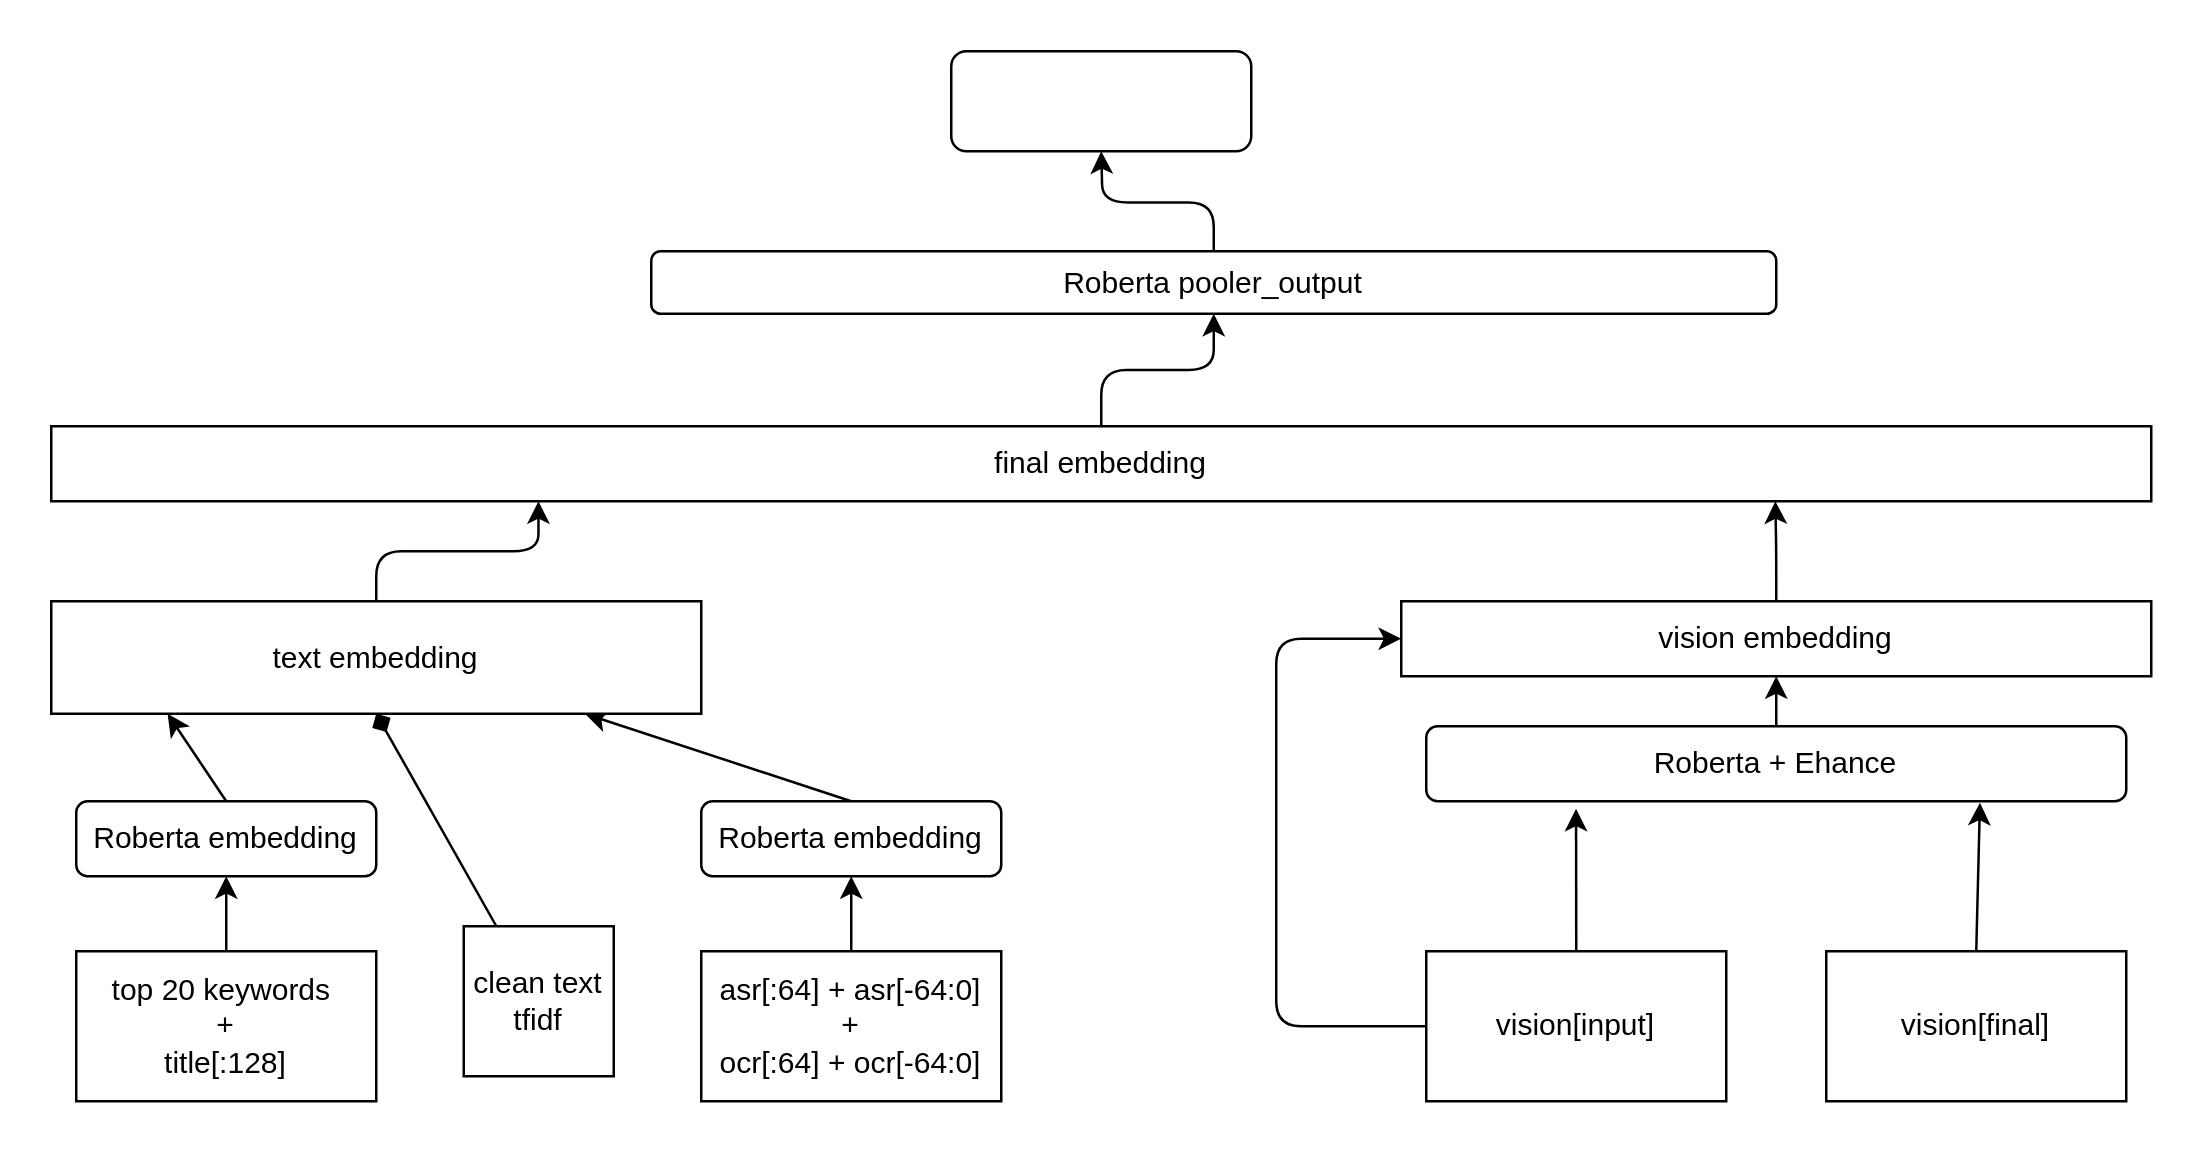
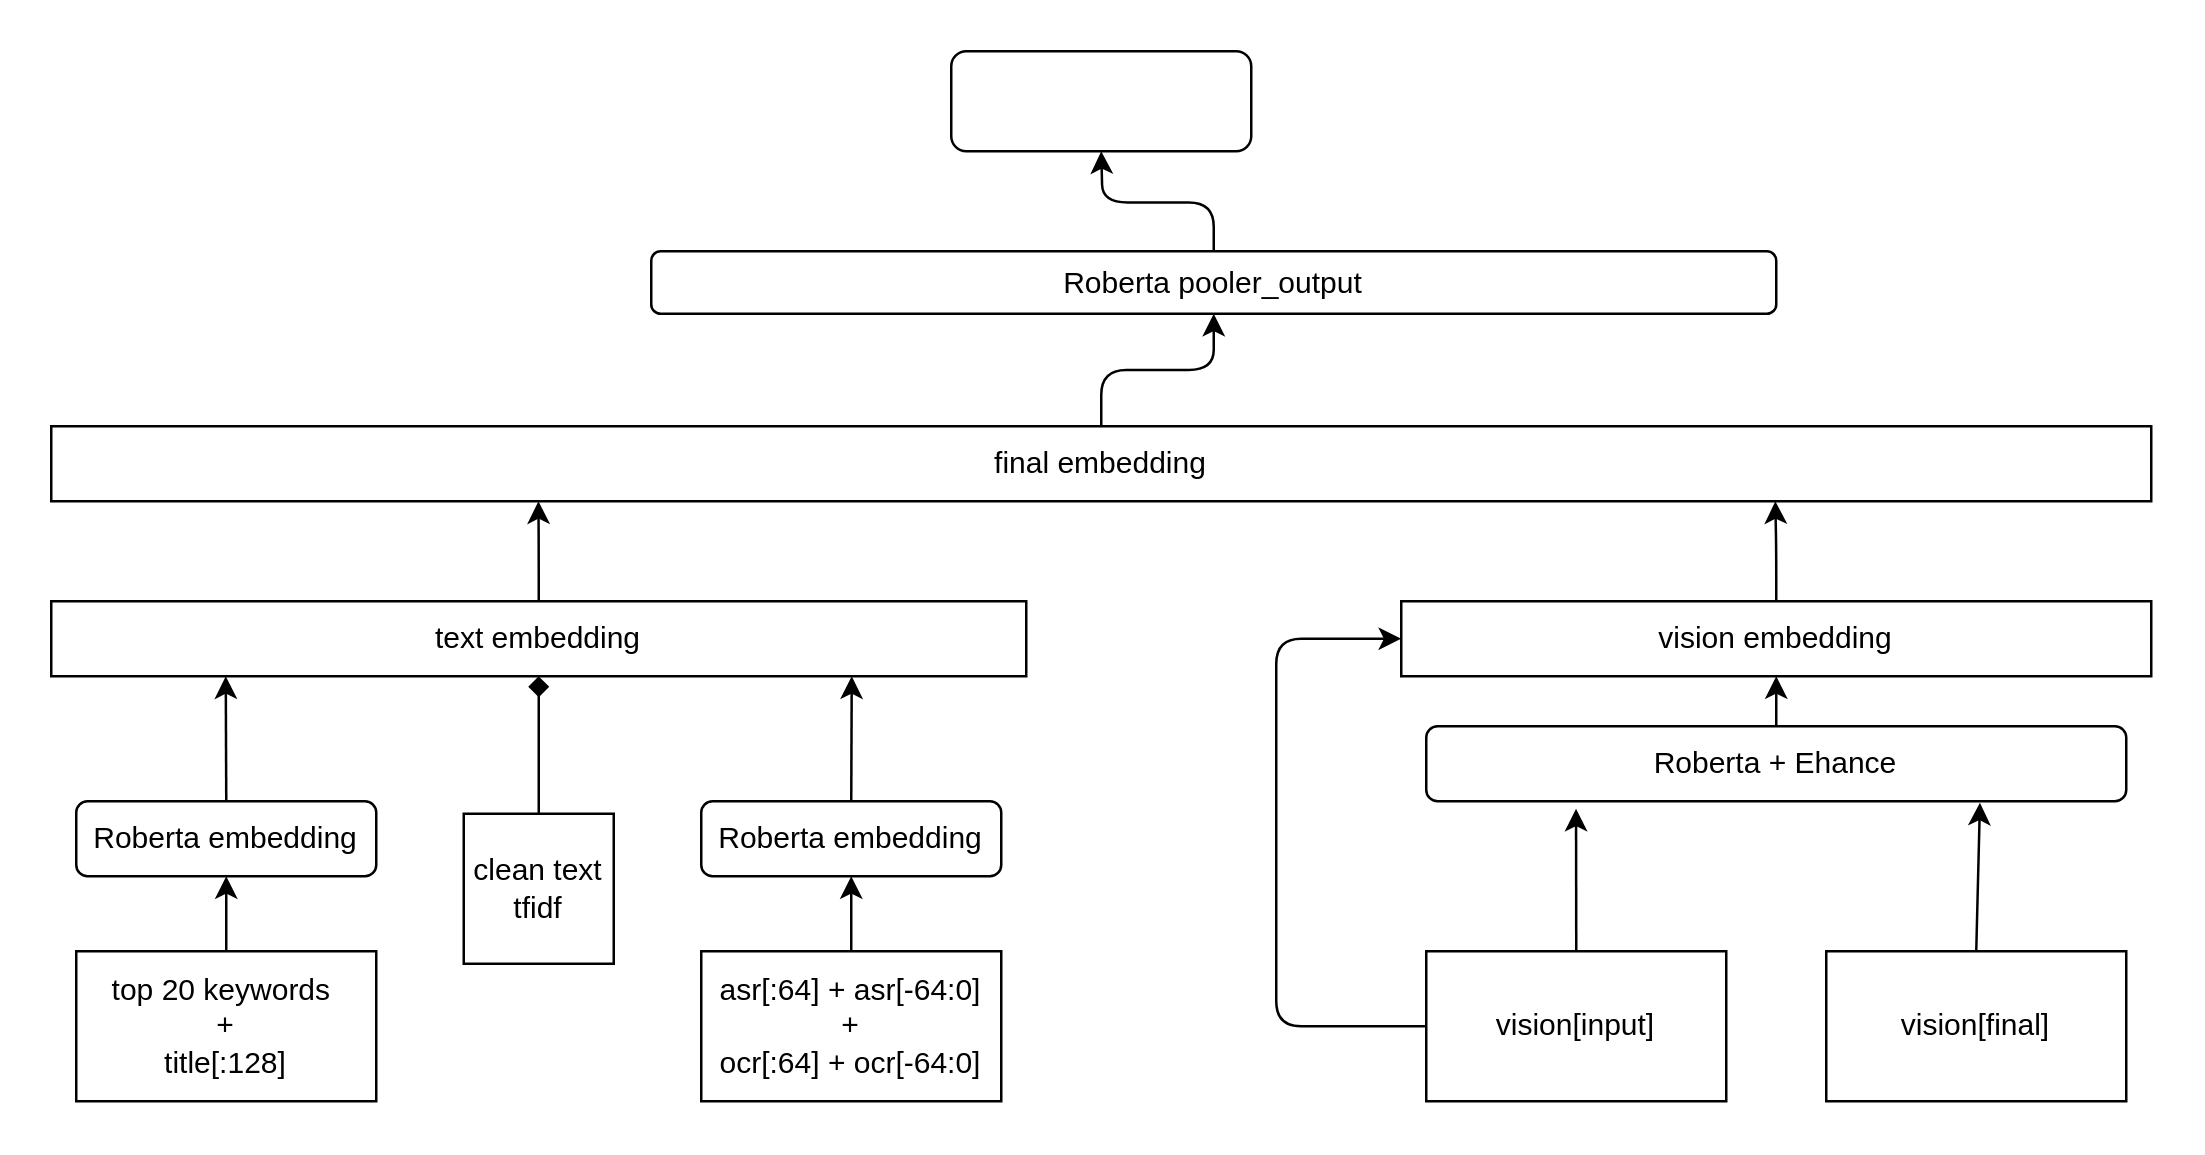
node "text embedding": size 650x113 -> 975x75
node "clean text tfidf": moved (539, 1001) -> (539, 889)
